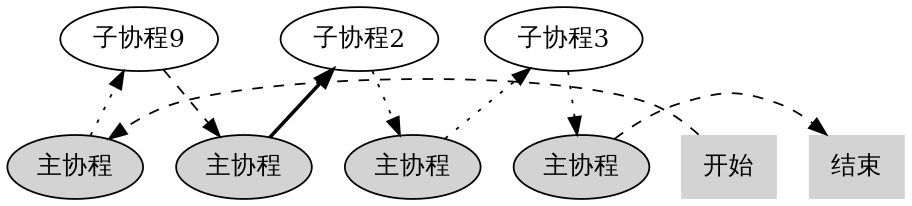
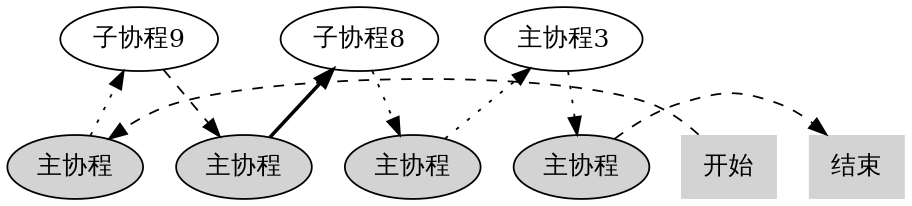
node "子协程2": label "子协程2" -> "子协程8"
node "子协程3": label "子协程3" -> "主协程3"
